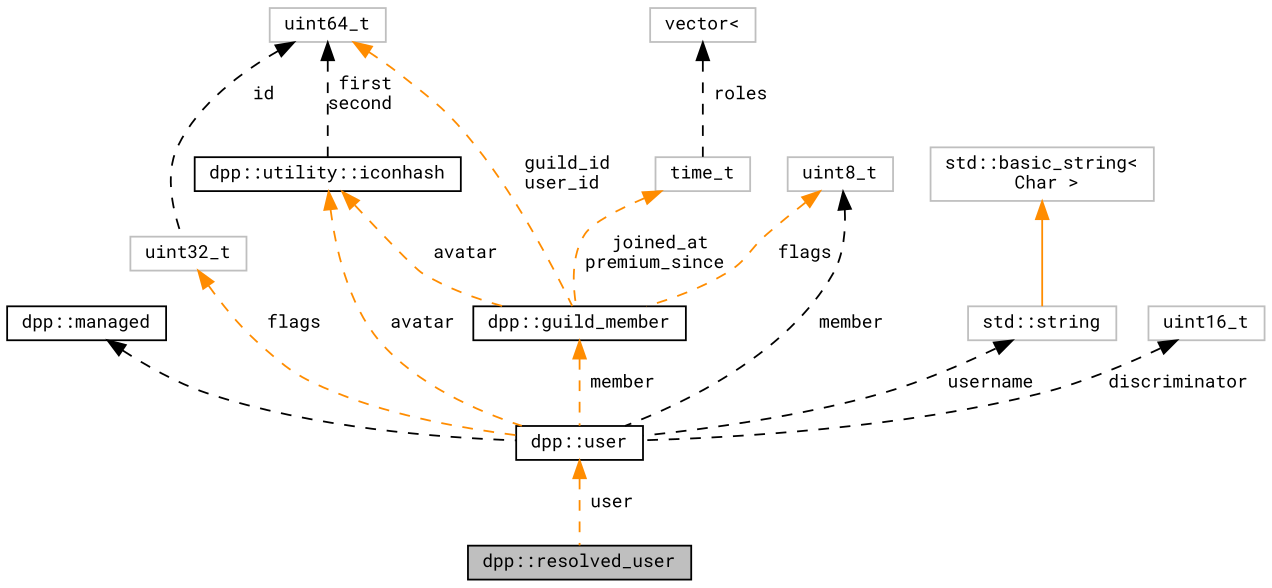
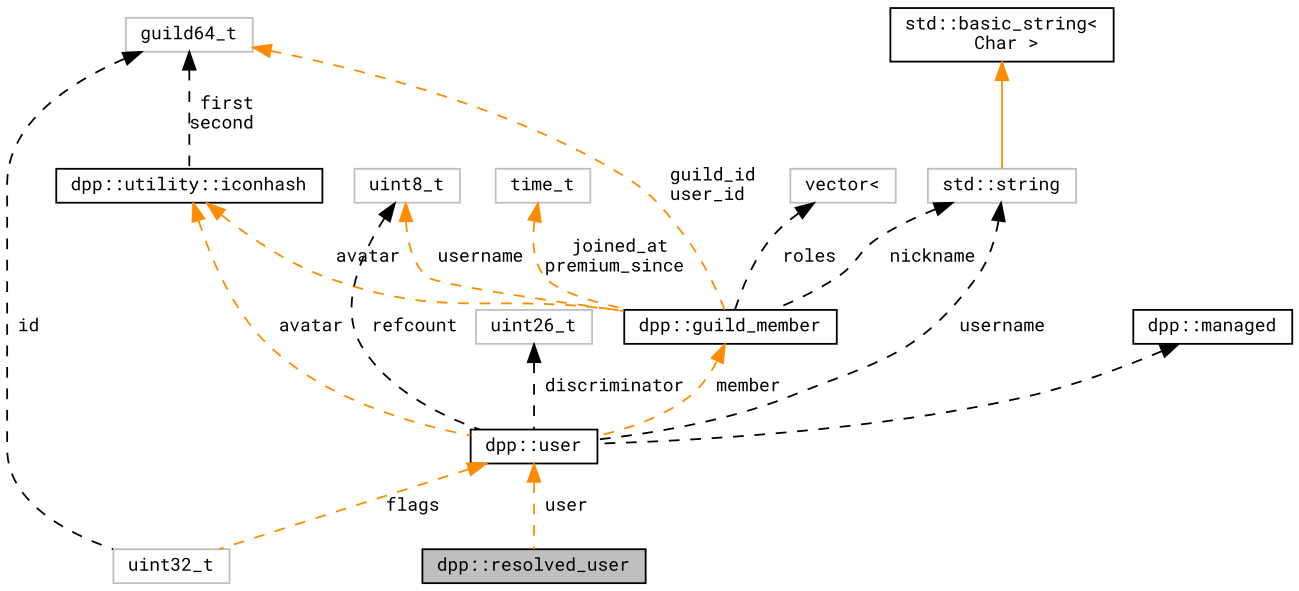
node "uint64_t": label "uint64_t" -> "guild64_t"
edge "time_t" -> "vector<": now "dpp::guild_member" -> "vector<"
node "std::basic_string< Char >": color grey75 -> black
edge "dpp::guild_member" -> "uint8_t": label " flags" -> " username"
edge "dpp::guild_member" -> "std::string": added, label "nickname"
edge "dpp::user" -> "uint8_t": label " member" -> " refcount"
node "uint16_t": label "uint16_t" -> "uint26_t"
edge "dpp::user" -> "uint32_t": reversed
